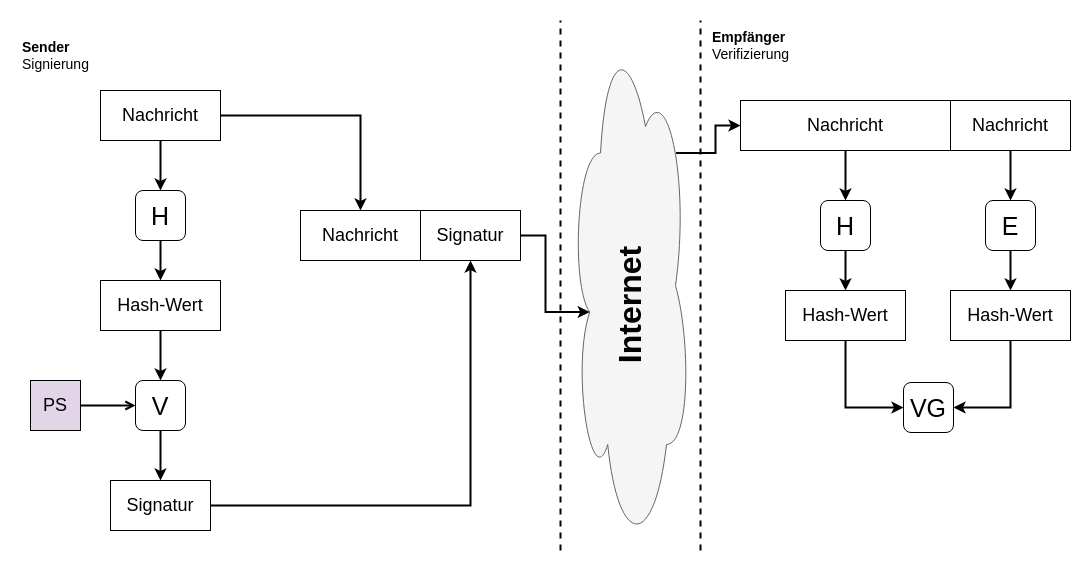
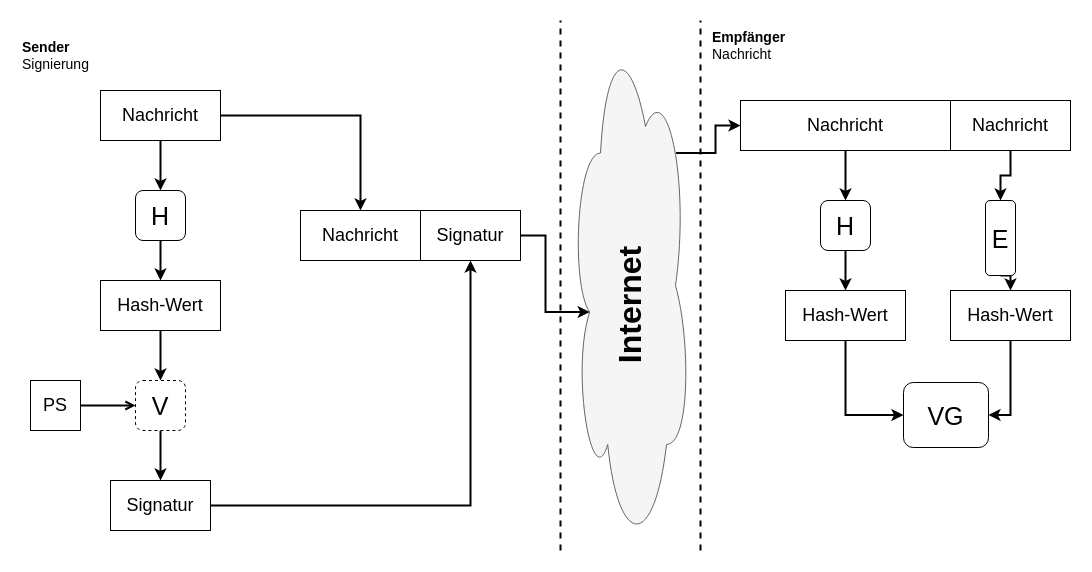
node "Empfänger Verifizierung": label "Empfänger Verifizierung" -> "Empfänger Nachricht"
node "E": size 50x50 -> 30x75
node "PS": fillcolor #e1d5e7 -> #ffffff
node "V": style solid -> dashed
node "VG": size 50x50 -> 85x65
